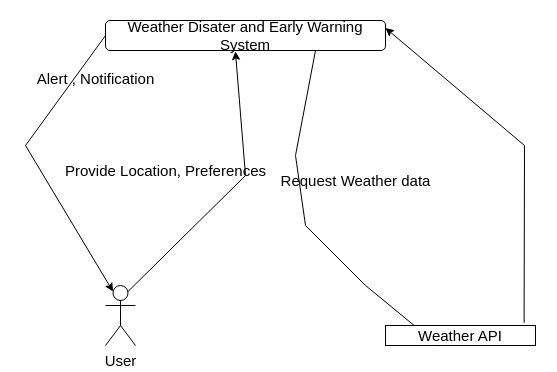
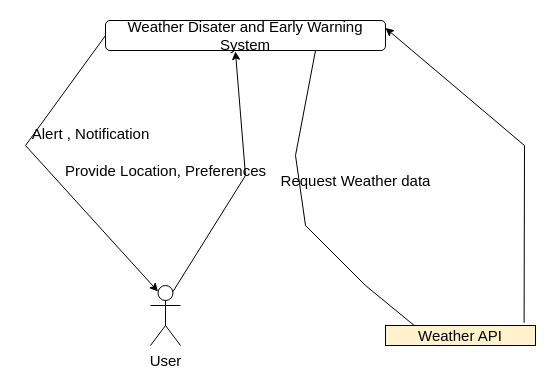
node "Alert , Notification": moved (96, 79) -> (91, 134)
node "User": moved (121, 316) -> (166, 316)
node "Weather API": fillcolor #ffffff -> #fff2cc
